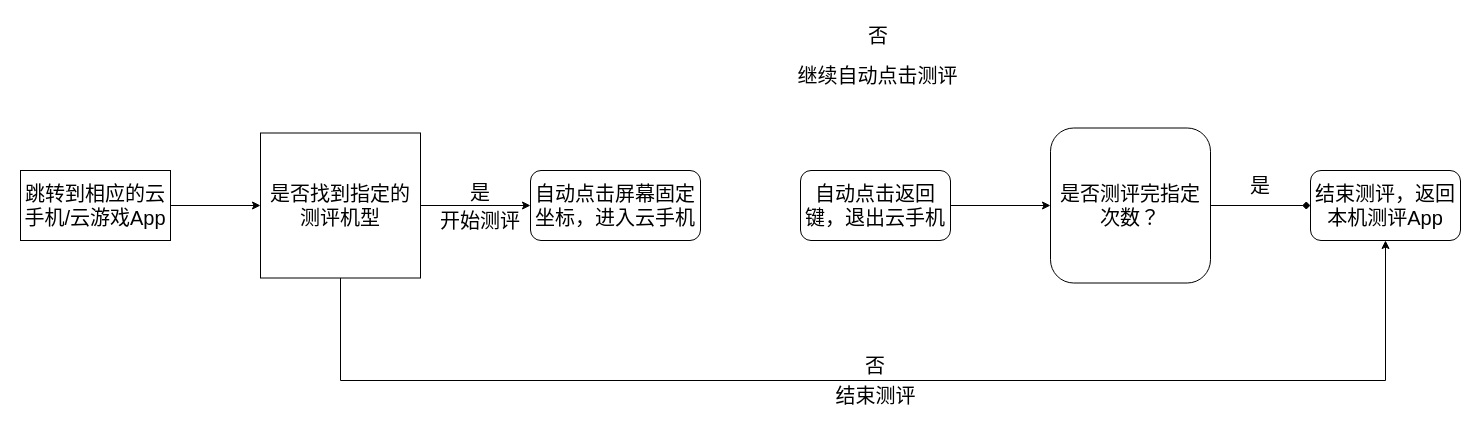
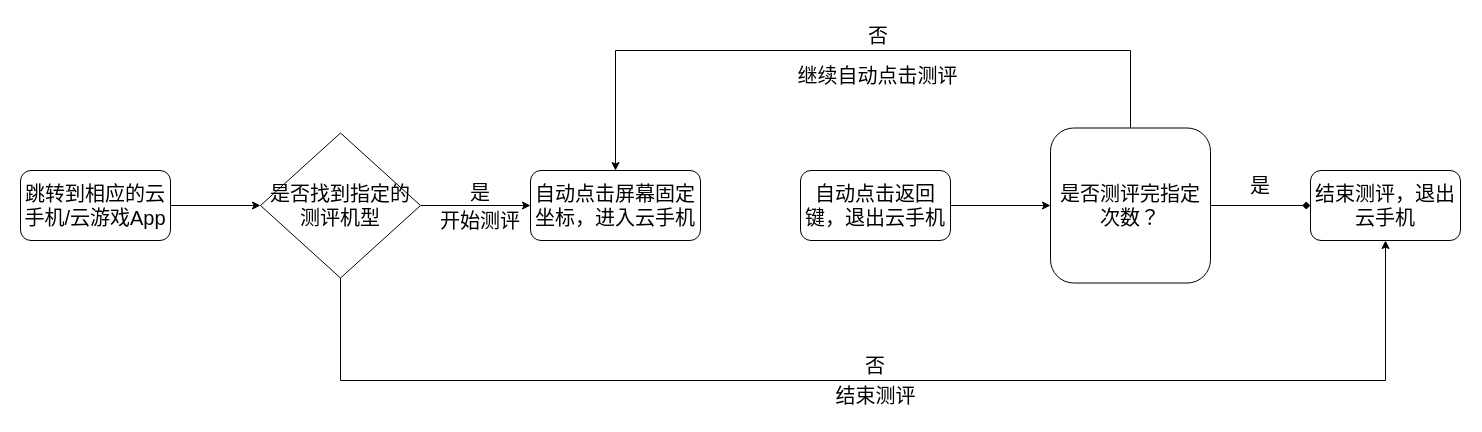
edge "是否测评完指定次数？" -> "自动点击屏幕固定坐标，进入云手机": added
node "跳转到相应的云手机/云游戏App": shape rectangle -> rounded rectangle
node "是否找到指定的测评机型": shape rectangle -> diamond
node "结束测评，返回本机测评App": label "结束测评，返回本机测评App" -> "结束测评，退出云手机"
